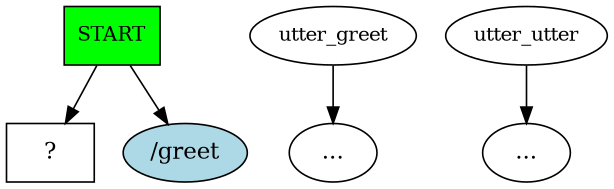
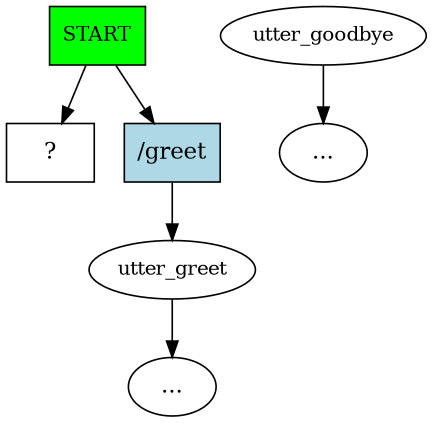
node "utter_utter": label "utter_utter" -> "utter_goodbye"
node "/greet": shape ellipse -> box
edge "/greet" -> "utter_greet": added
